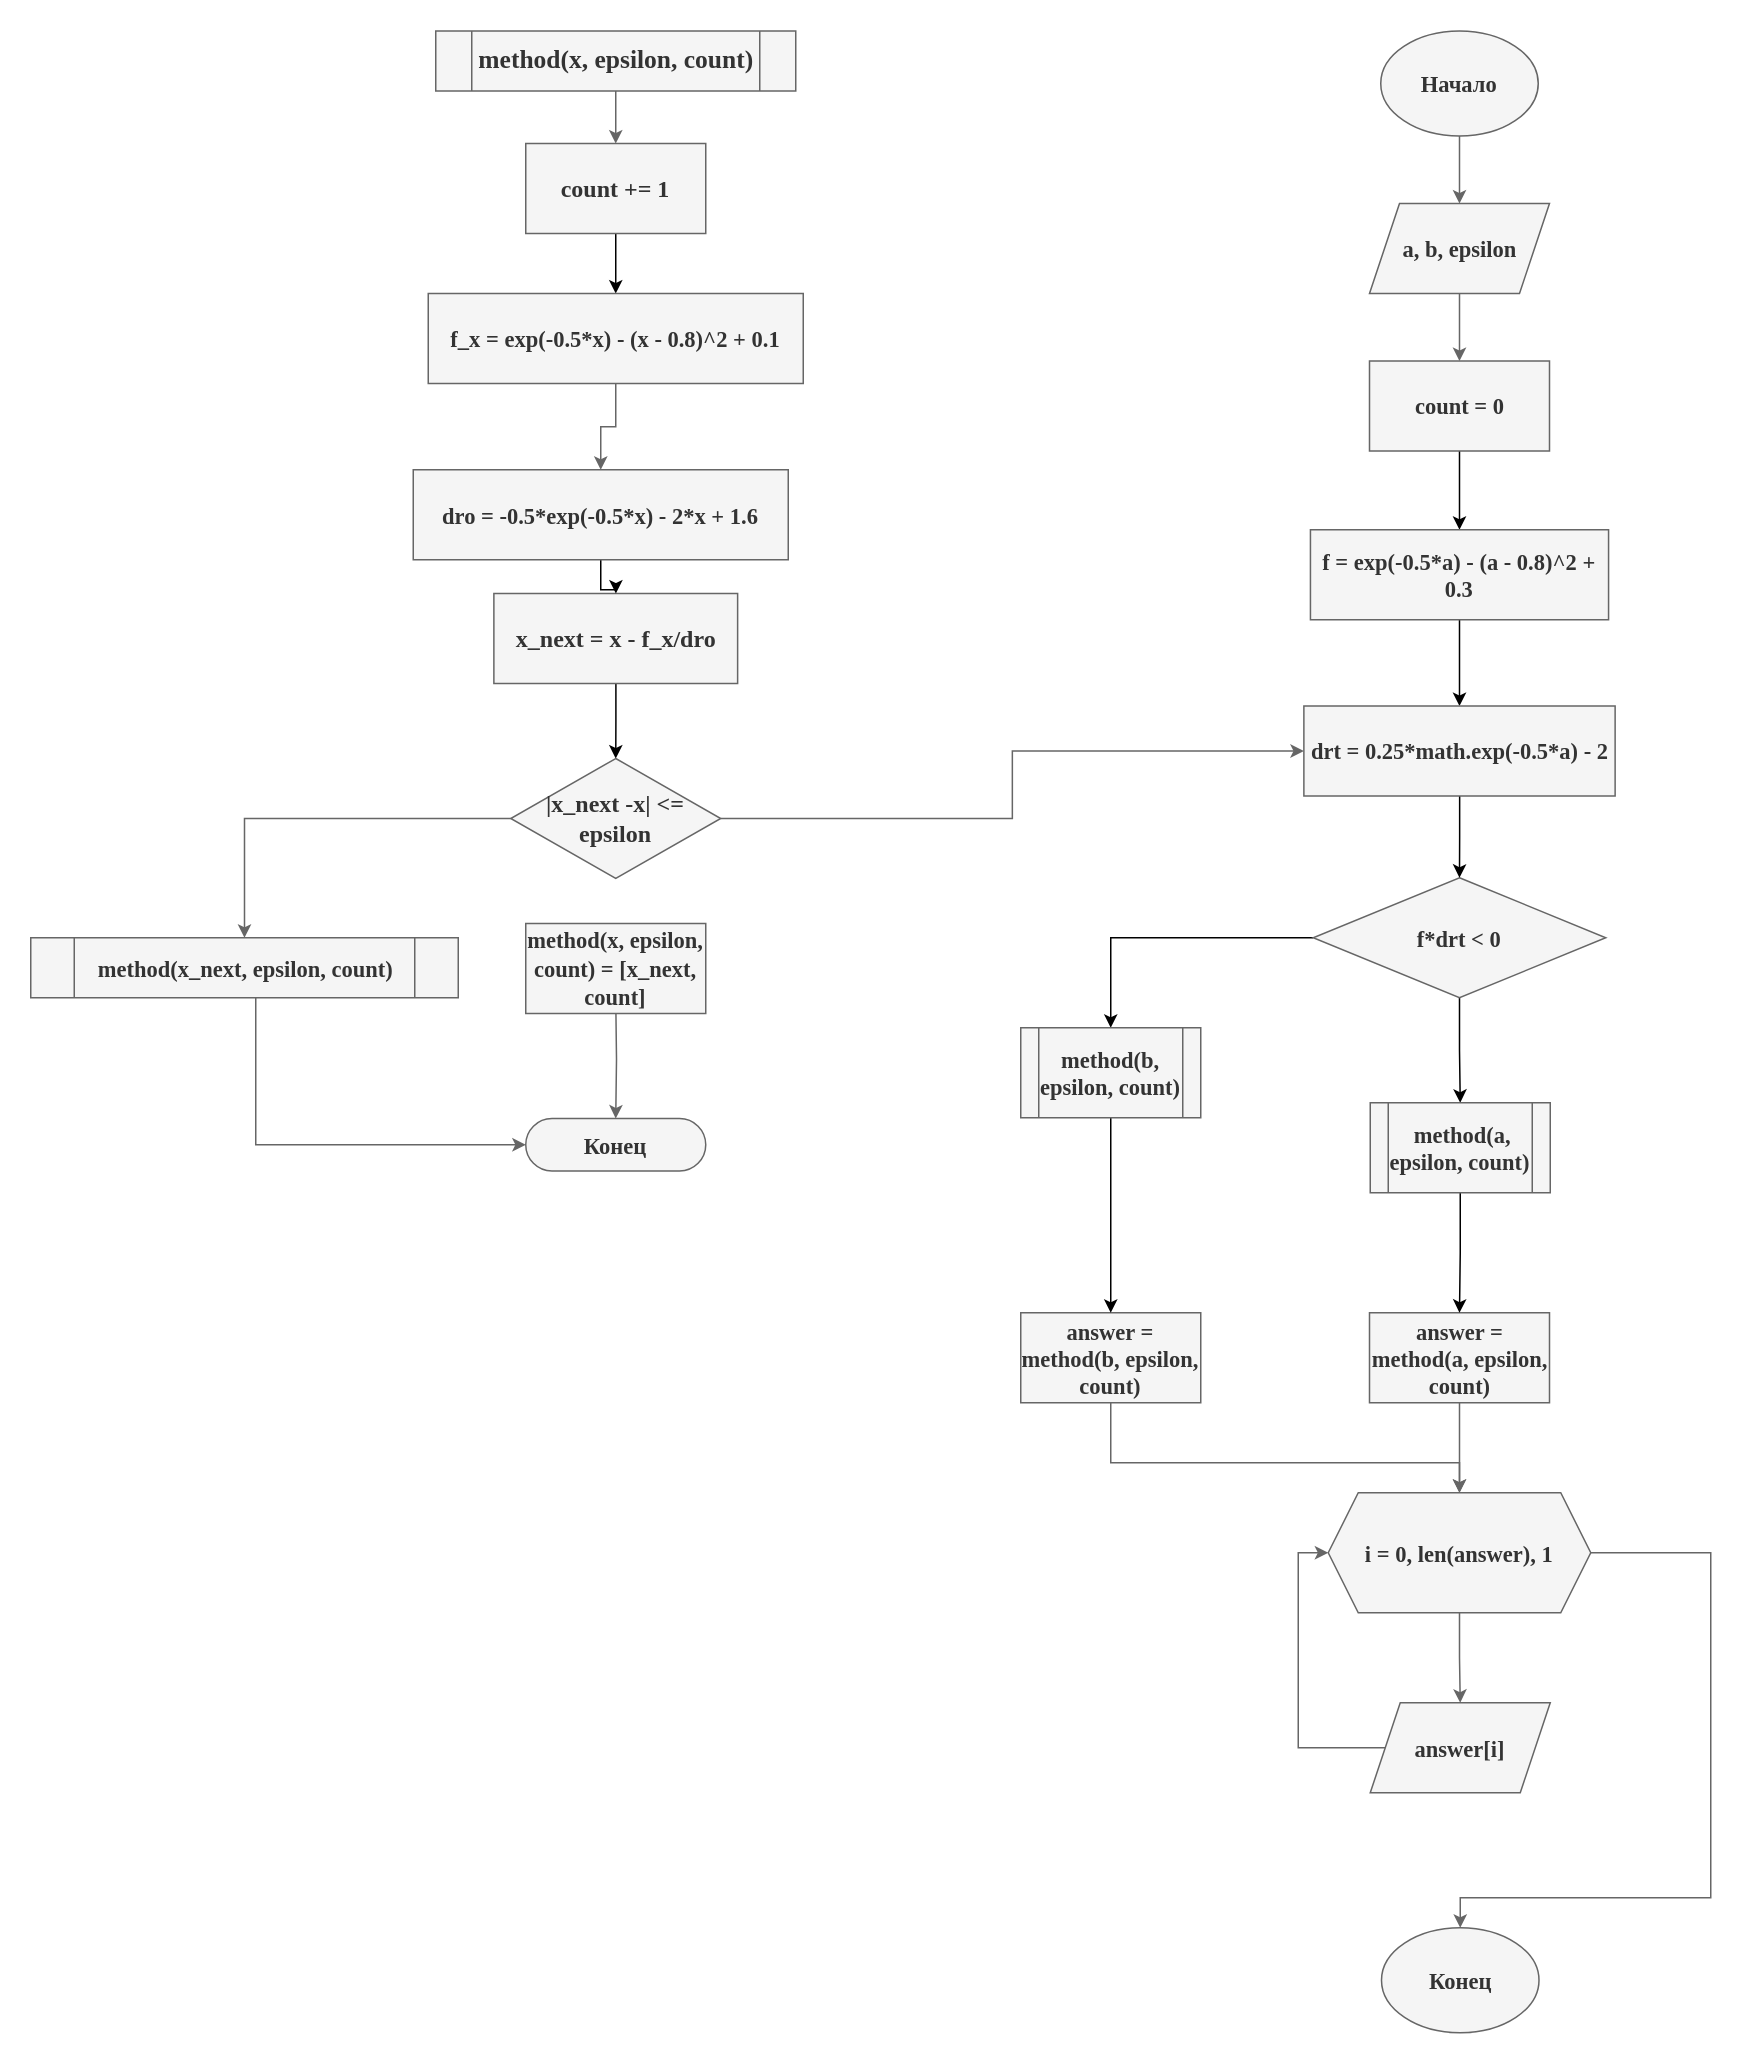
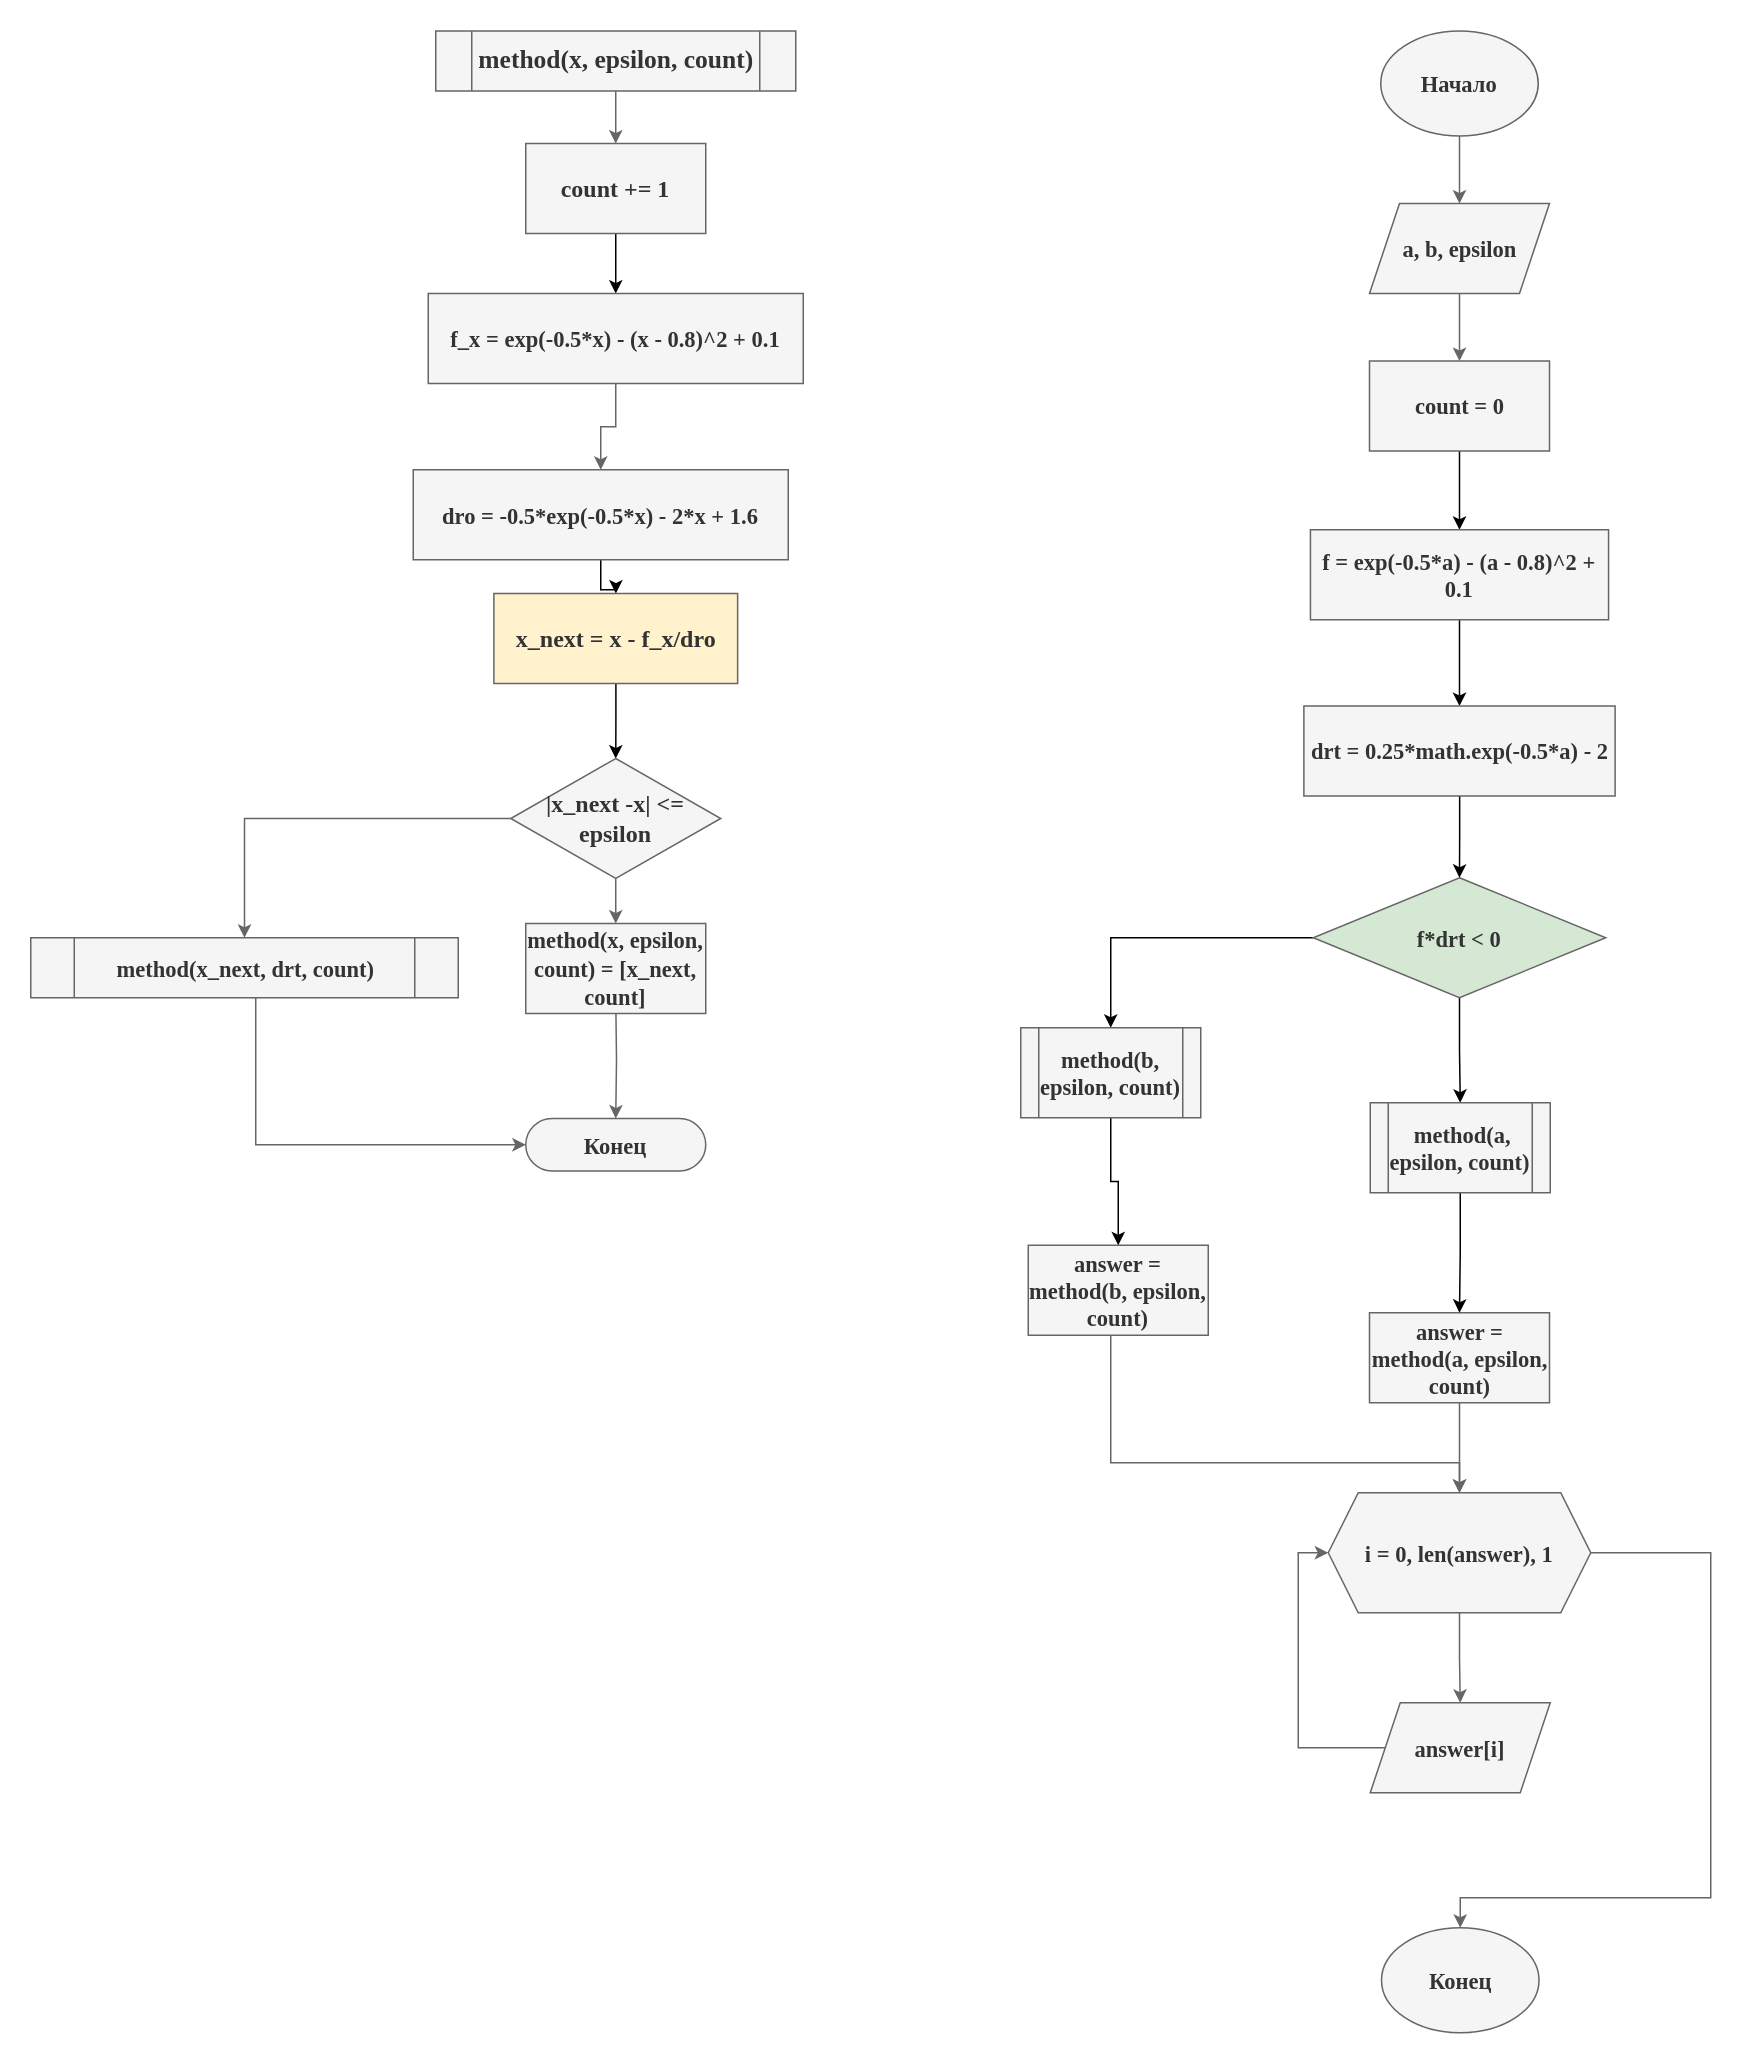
node "f = exp(-0.5*a) - (a - 0.8)^2 + 0.3": label "f = exp(-0.5*a) - (a - 0.8)^2 + 0.3" -> "f = exp(-0.5*a) - (a - 0.8)^2 + 0.1"
node "x_next = x - f_x/dro": fillcolor #f5f5f5 -> #fff2cc
edge "|x_next -x| <= epsilon" -> "drt = 0.25*math.exp(-0.5*a) - 2": now "|x_next -x| <= epsilon" -> "method(x, epsilon, count) = [x_next, count]"
node "f*drt < 0": fillcolor #f5f5f5 -> #d5e8d4
node "method(x_next, epsilon, count)": label "method(x_next, epsilon, count)" -> "method(x_next, drt, count)"
node "answer = method(b, epsilon, count)": moved (1111, 1358) -> (1118, 1290)
